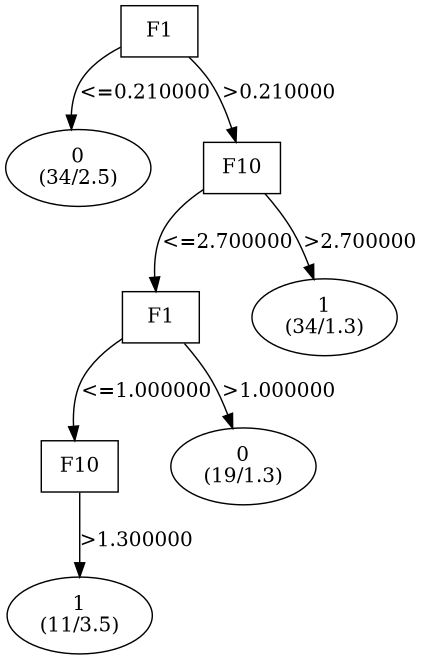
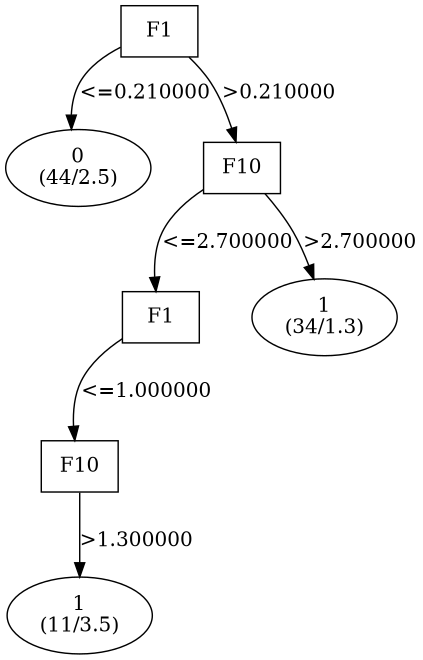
node "0 (34/2.5)": label "0 (34/2.5)" -> "0 (44/2.5)"
node "0 (19/1.3)": removed
